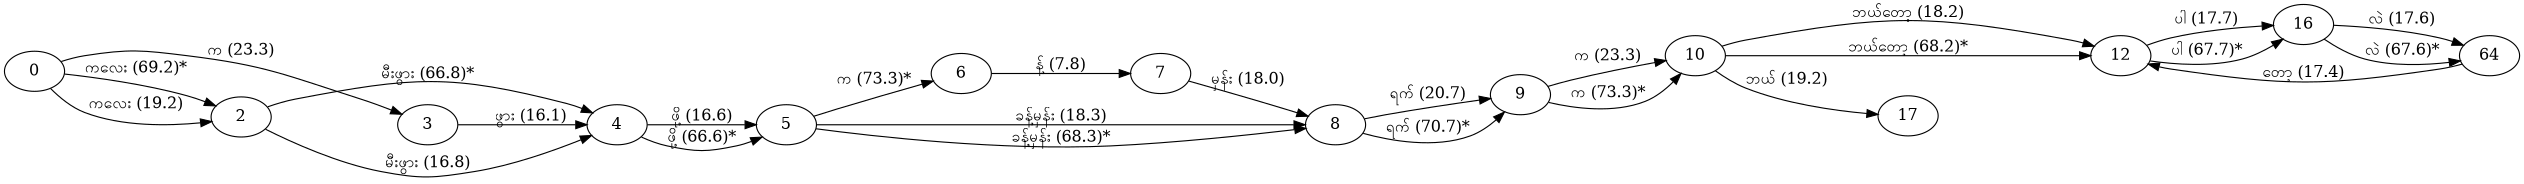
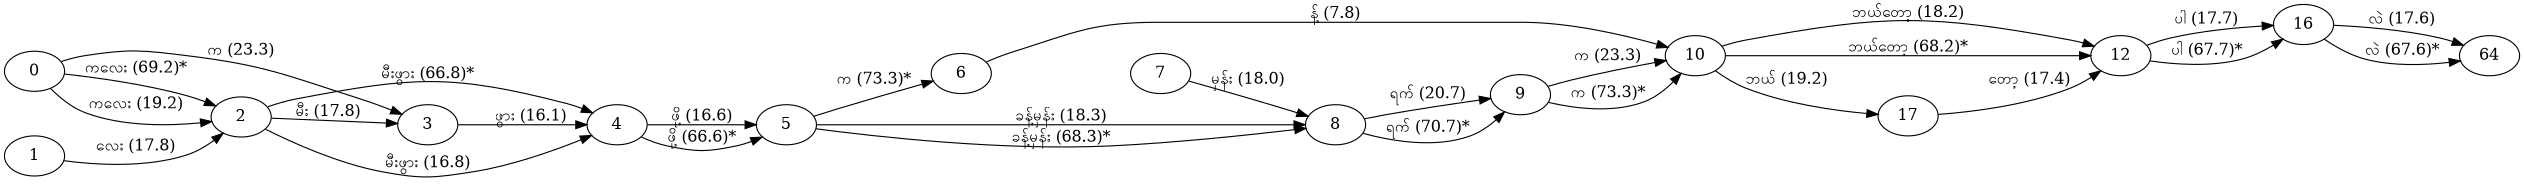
edge "6" -> "7": now "6" -> "10"
edge "64" -> "12": now "17" -> "12"
edge "2" -> "3": added, label "မီး (17.8)"
node "1": added
